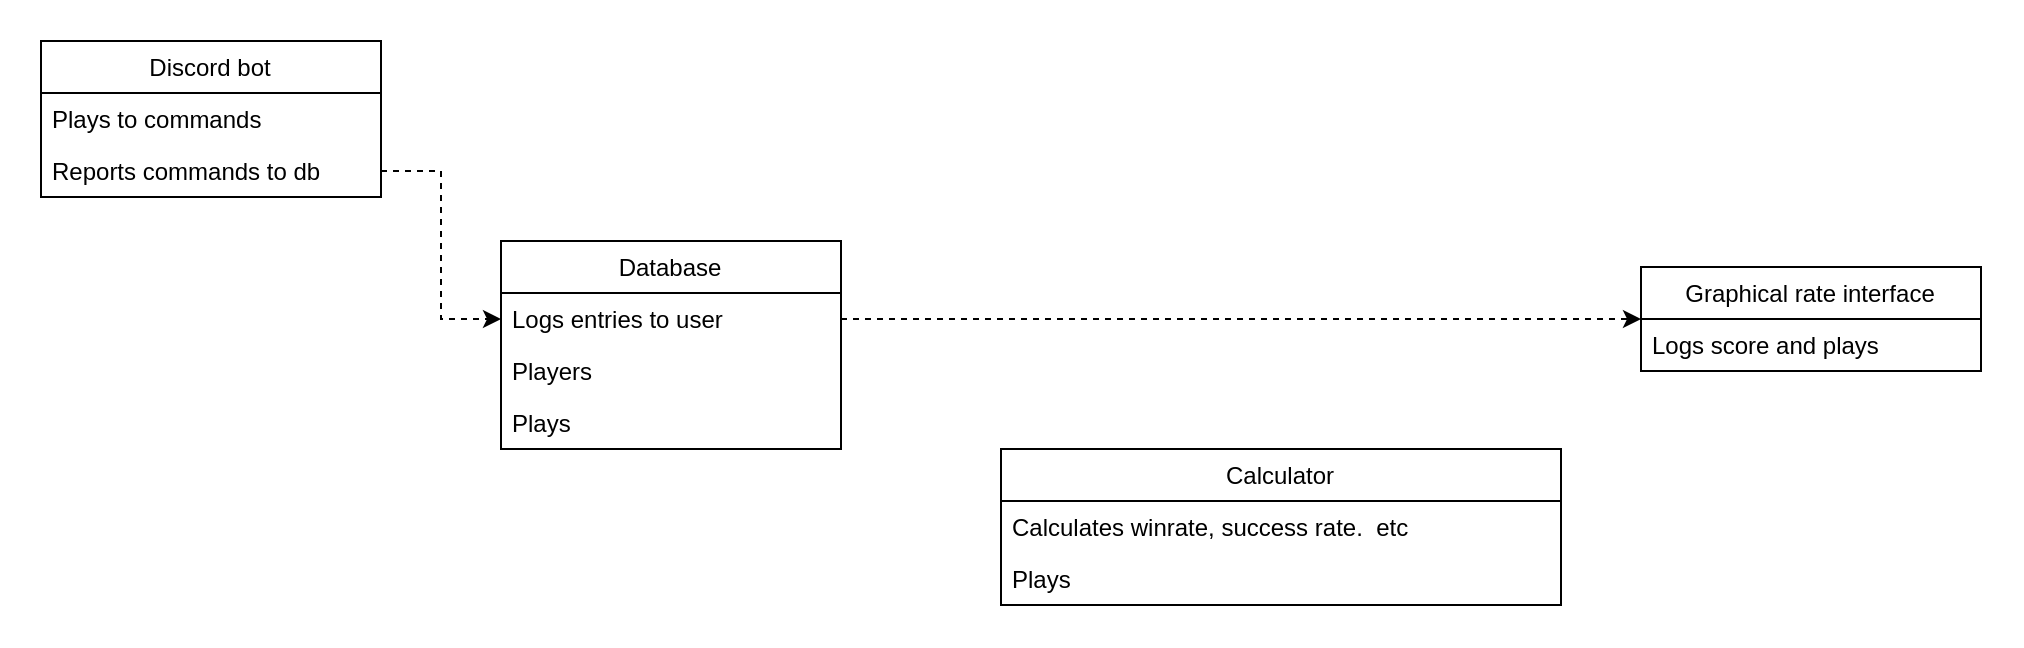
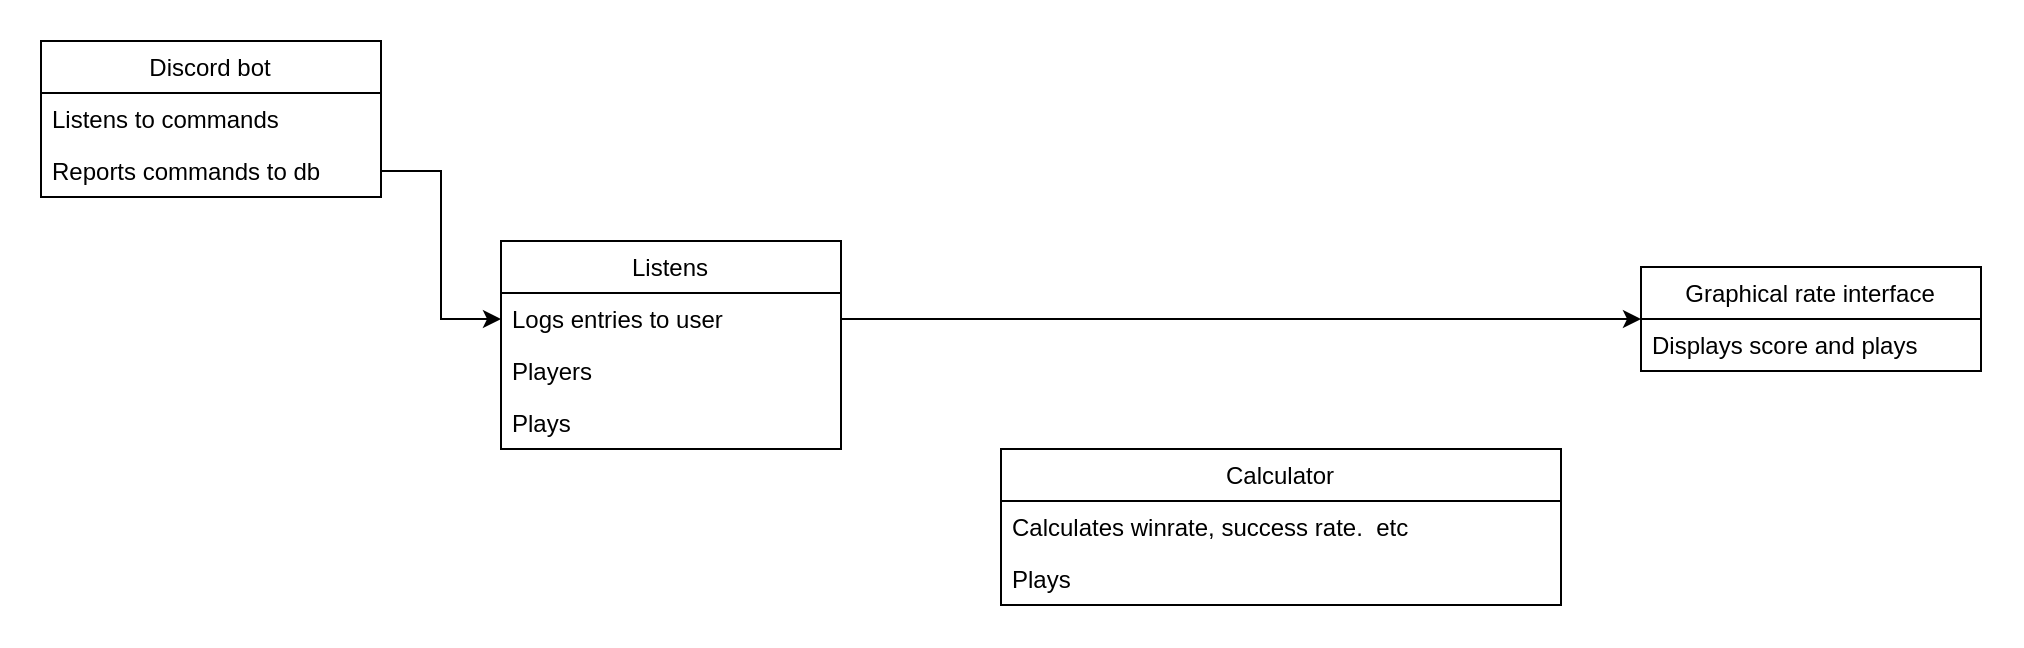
node "Plays to commands": label "Plays to commands" -> "Listens to commands"
edge "Reports commands to db" -> "Logs entries to user": style dashed -> solid
node "Database": label "Database" -> "Listens"
edge "Logs entries to user" -> "Graphical rate interface": style dashed -> solid
node "Logs score and plays": label "Logs score and plays" -> "Displays score and plays"
